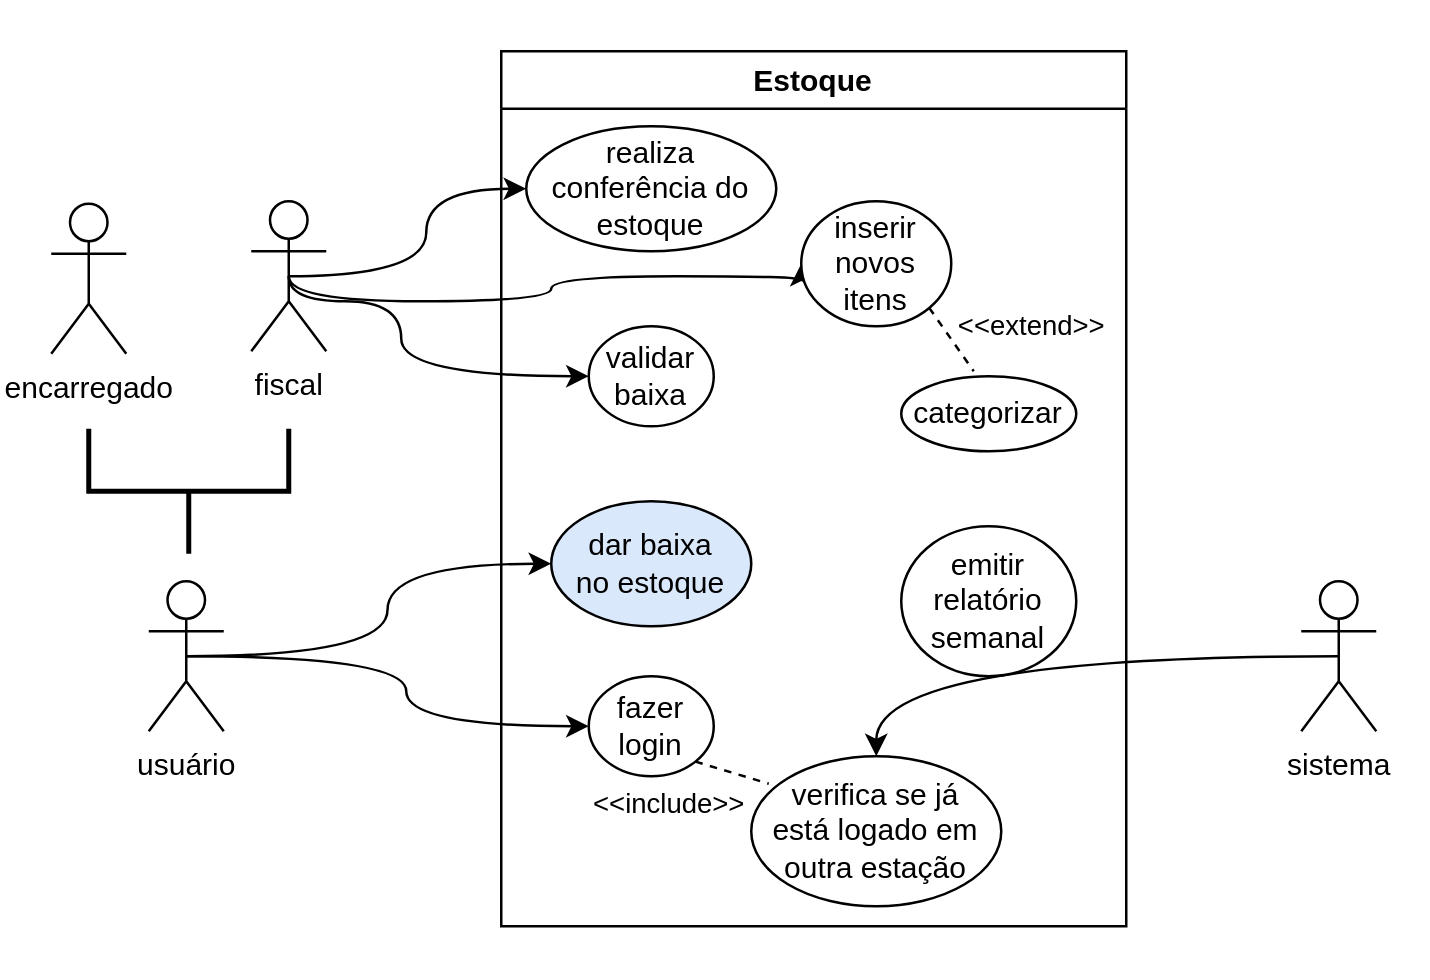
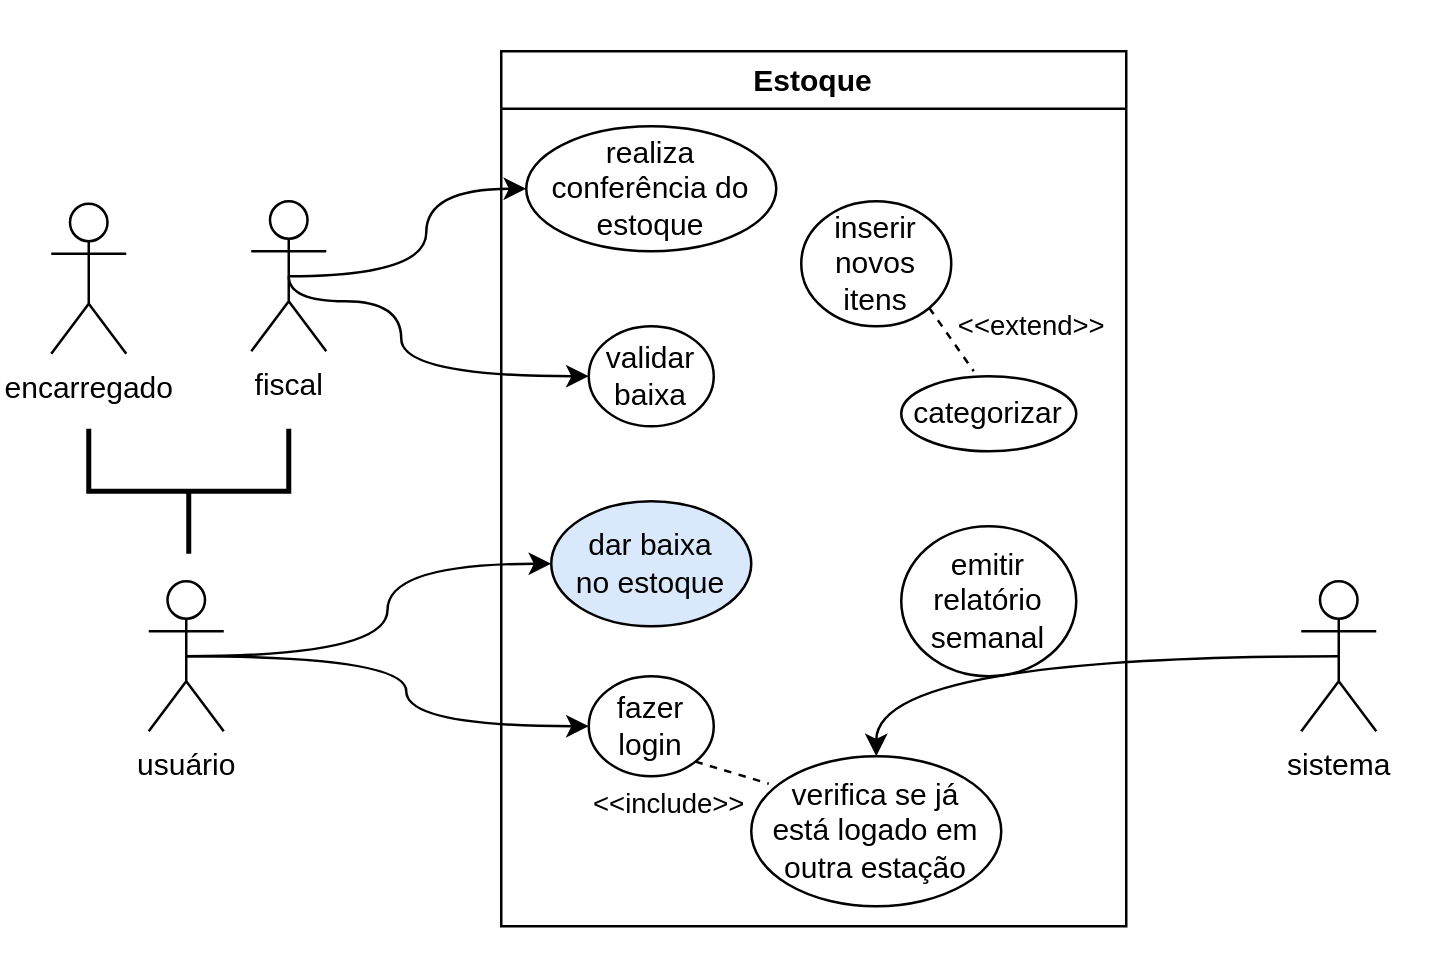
edge "fiscal" -> "inserir novos itens": removed
